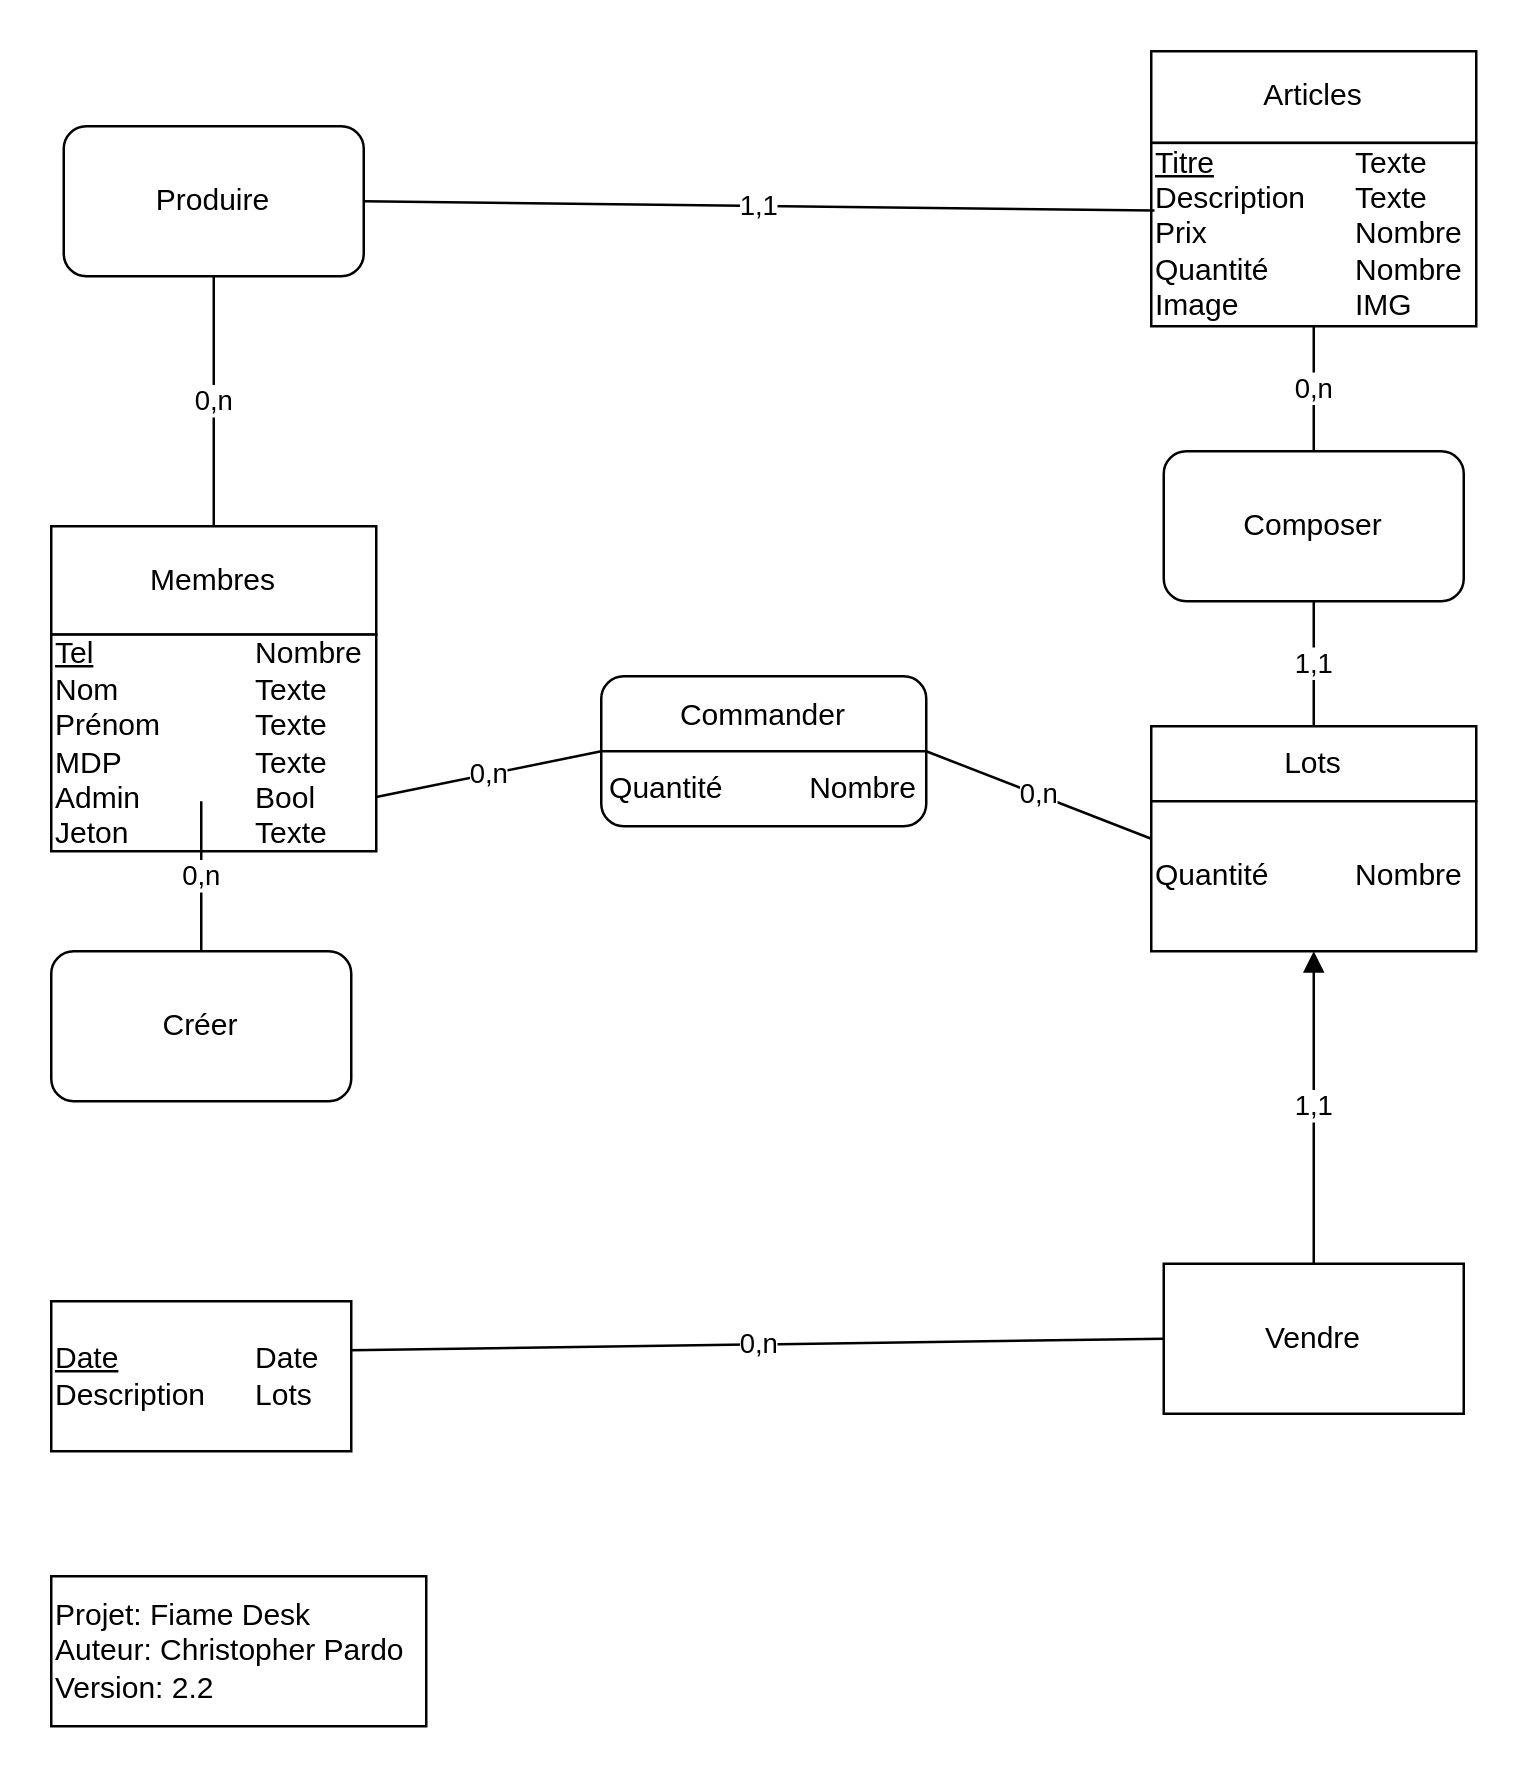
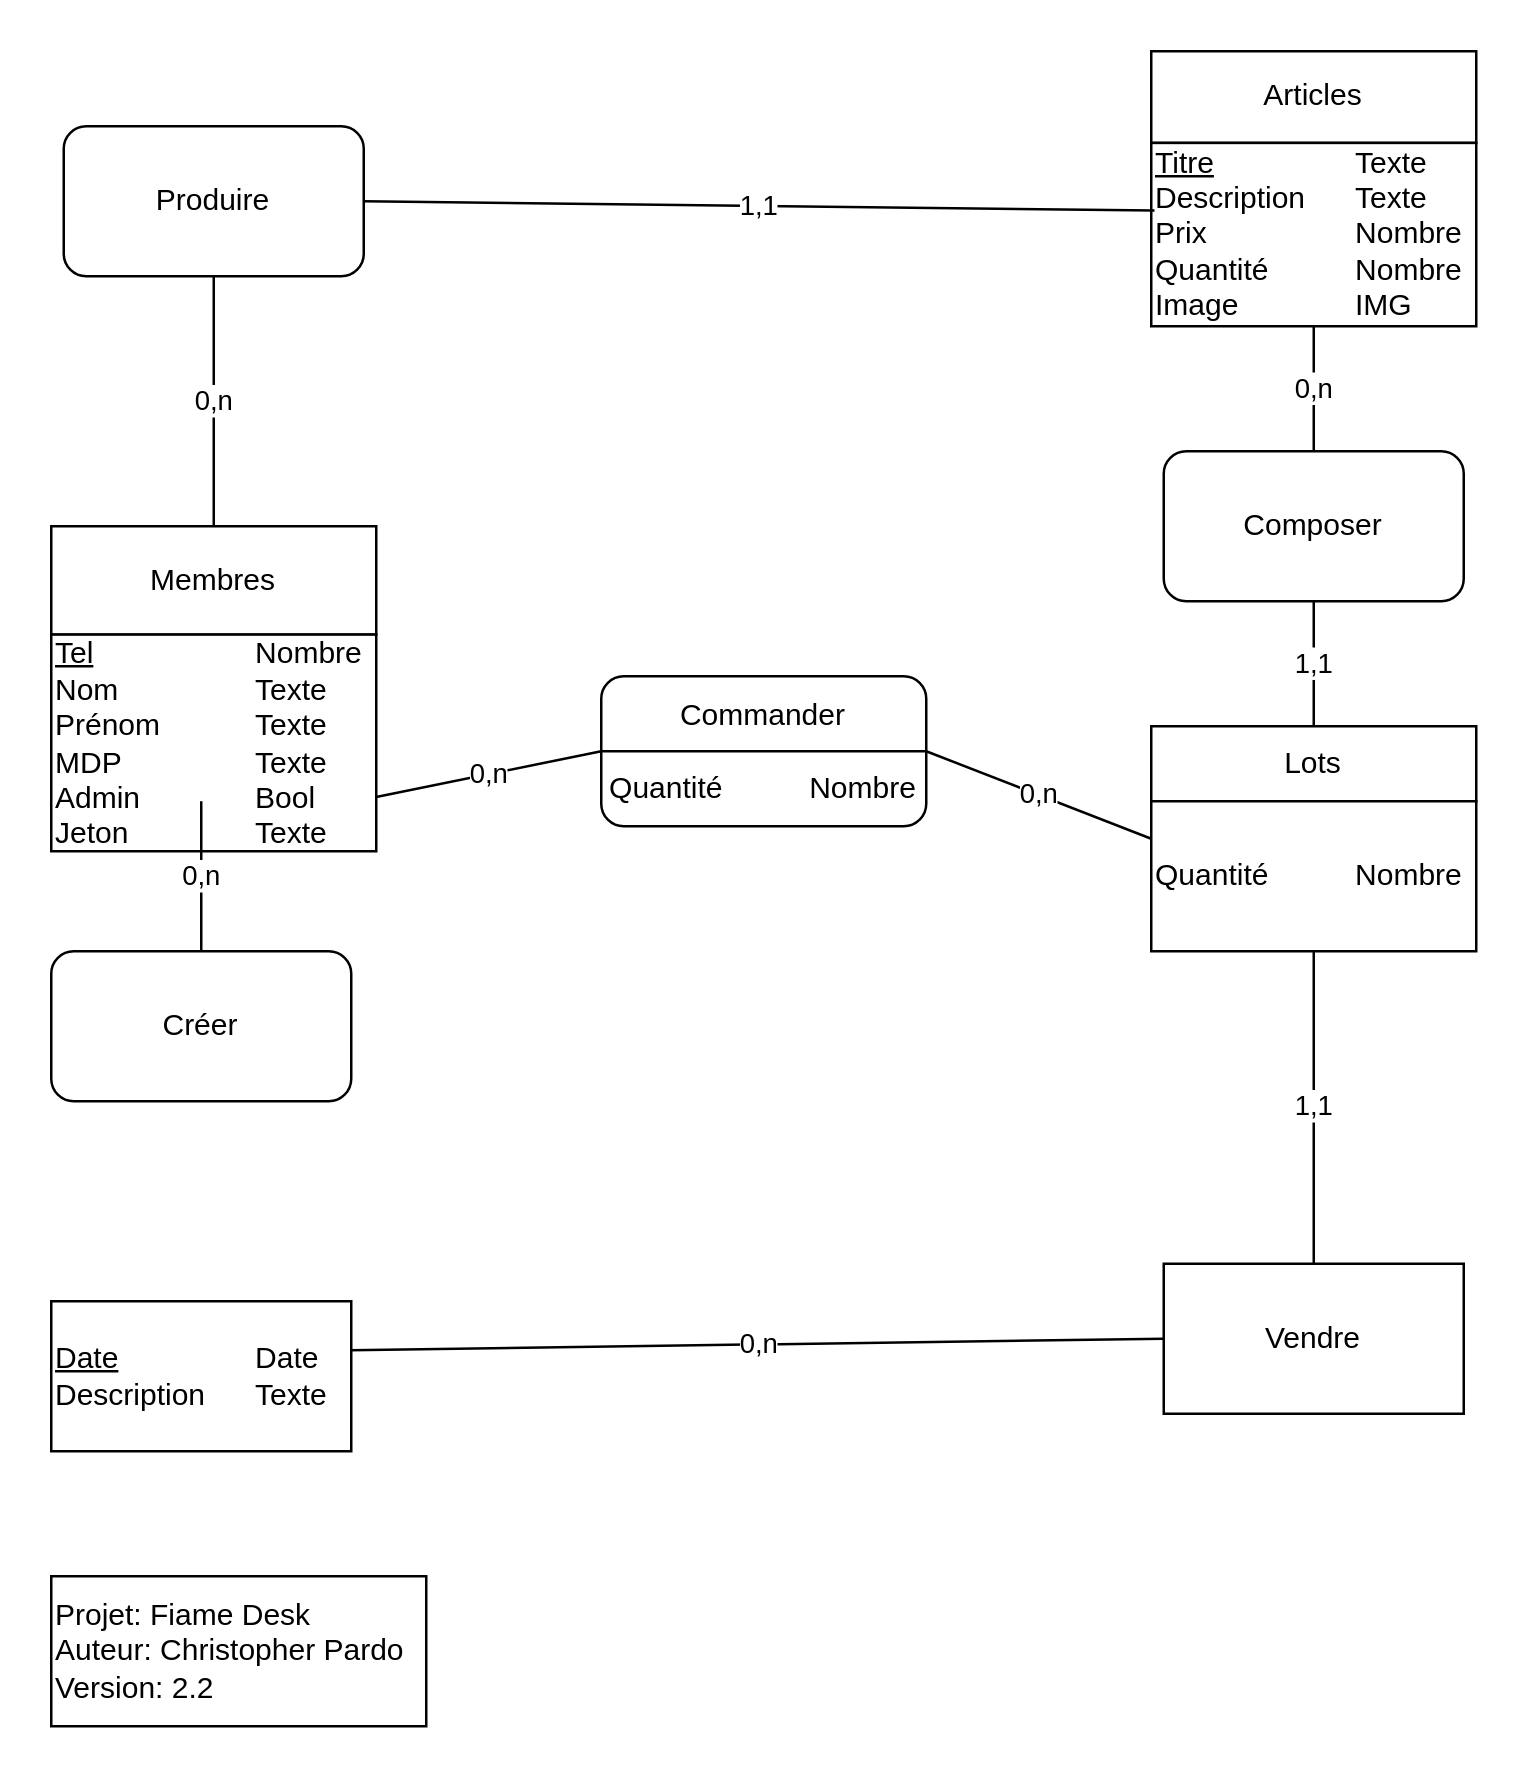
edge "Vendre" -> "Quantité Nombre": arrowhead block -> none
node "Date Date Description Lots": label "Date Date Description Lots" -> "Date Date Description Texte"
